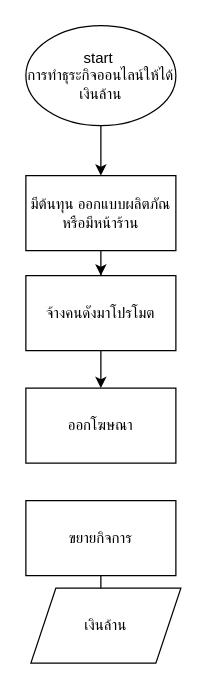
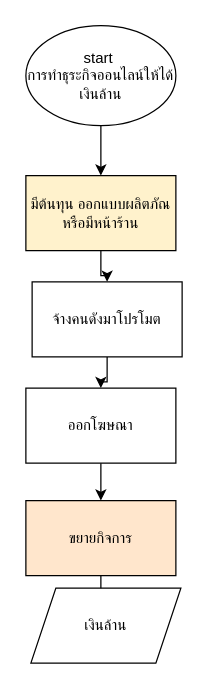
node "มีต้นทุน ออกแบบผลิตภัณ หรือมีหน้าร้าน": fillcolor #ffffff -> #fff2cc
node "จ้างคนดังมาโปรโมต": moved (101, 313) -> (107, 319)
edge "ออกโฆษณา" -> "ขยายกิจการ": added
node "ขยายกิจการ": fillcolor #ffffff -> #ffe6cc
